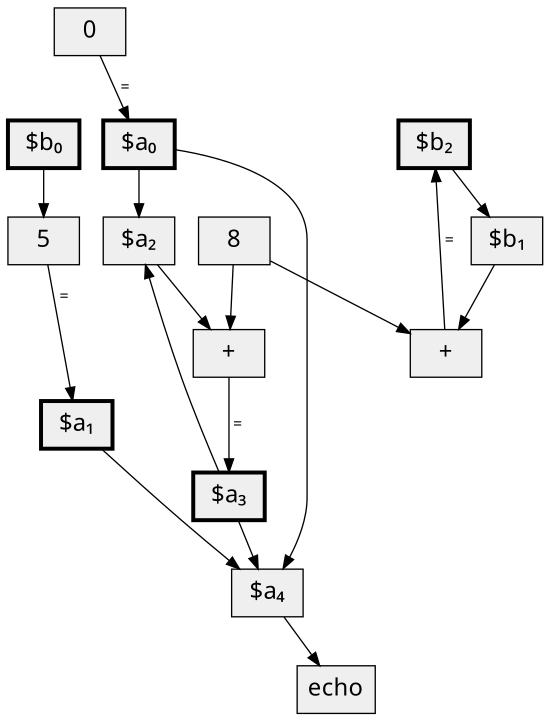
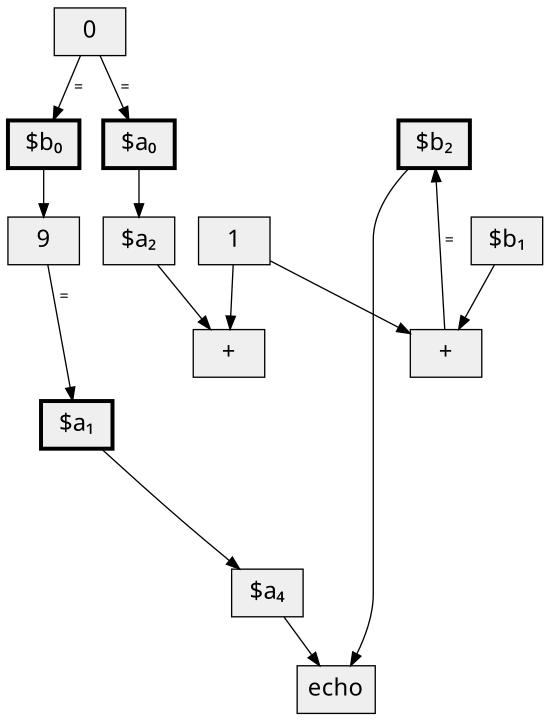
edge "0" -> "$b₀": added, label "="
edge "$b₂" -> "$b₁": now "$b₂" -> "echo"
node "5": label "5" -> "9"
node "8": label "8" -> "1"
edge "$a₀" -> "$a₄": removed
node "$a₃": removed
